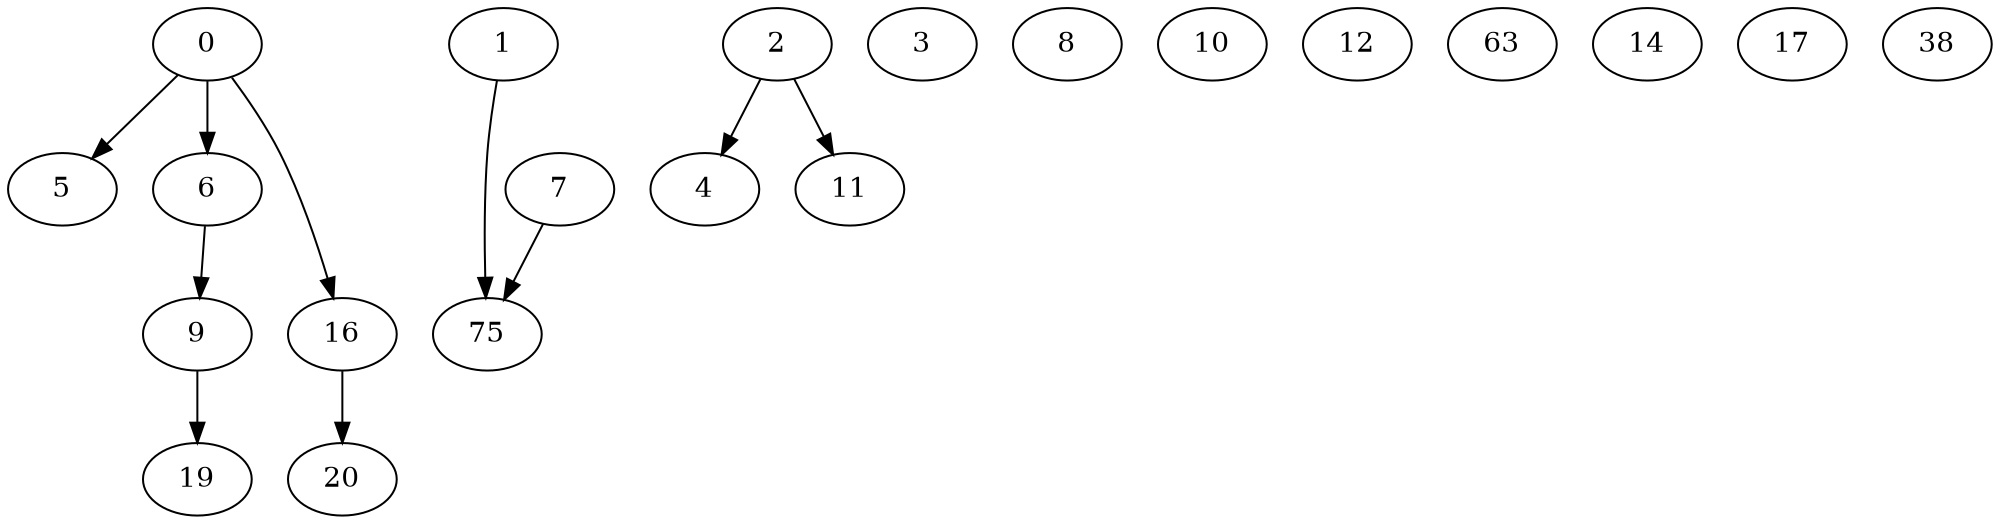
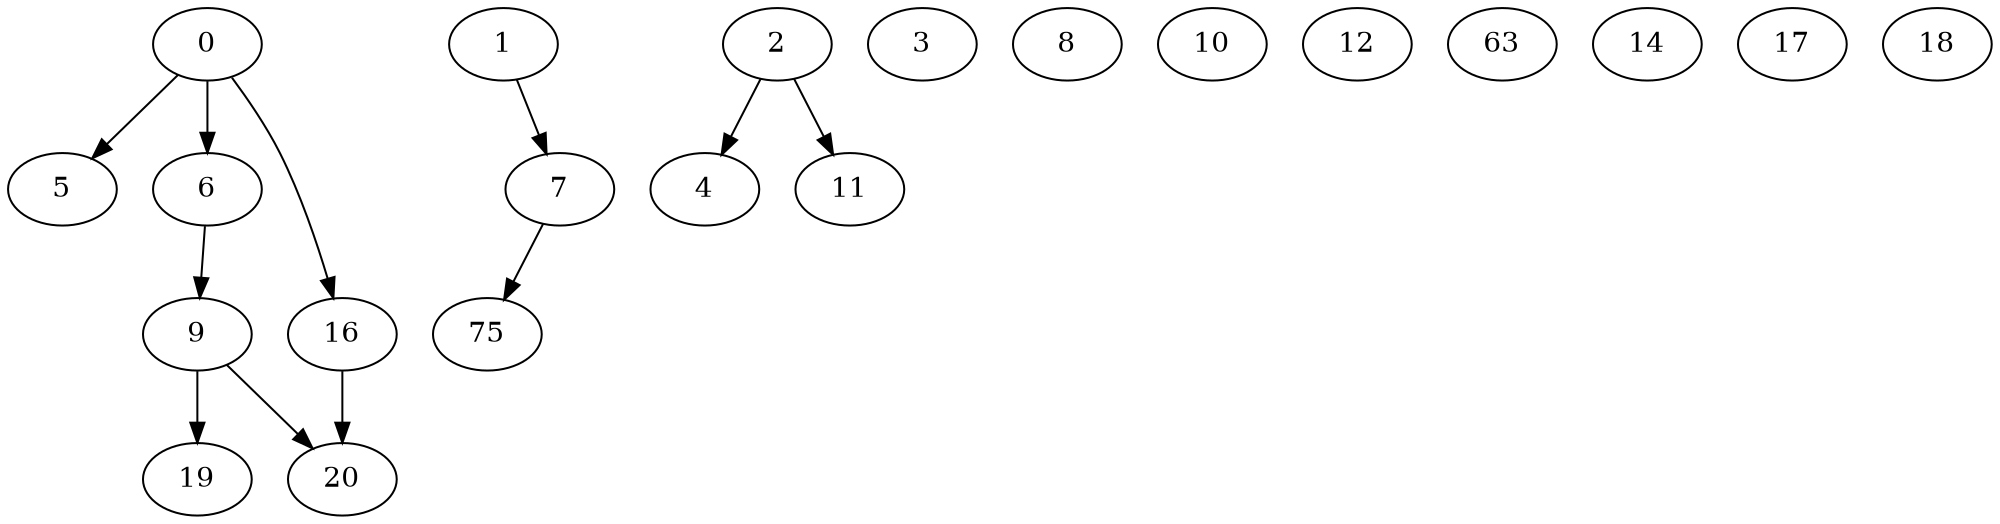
node "38": label "38" -> "18"
edge "1" -> "75": now "1" -> "7"
edge "9" -> "20": added
